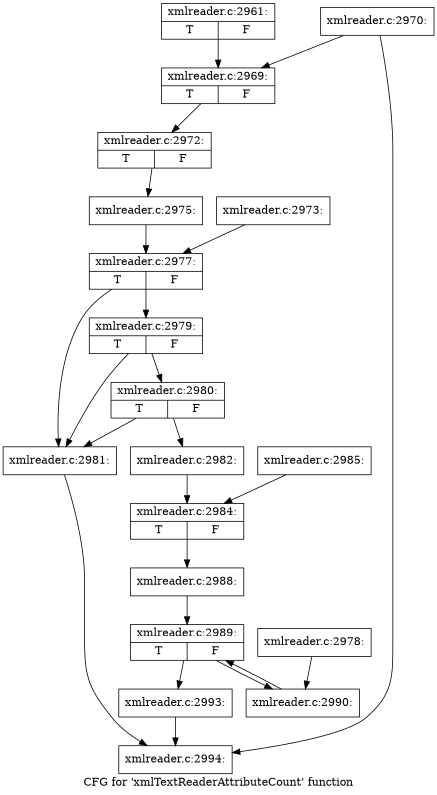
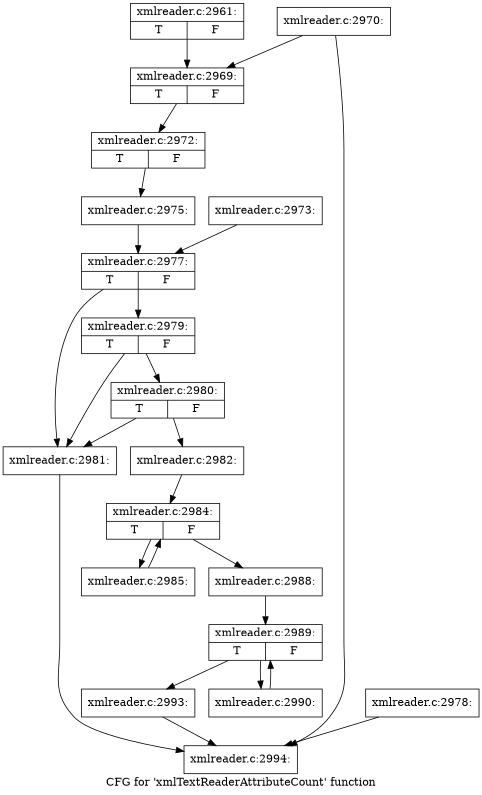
edge "xmlreader.c:2984:" -> "xmlreader.c:2985:": added
edge "xmlreader.c:2978:" -> "xmlreader.c:2990:": now "xmlreader.c:2978:" -> "xmlreader.c:2994:"
